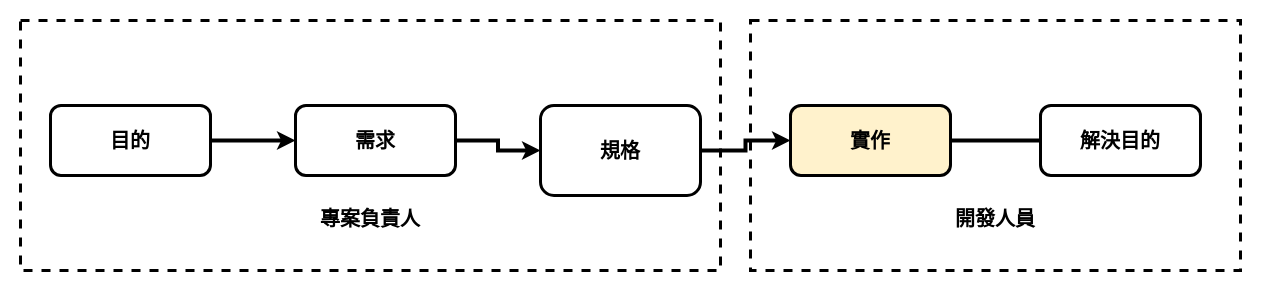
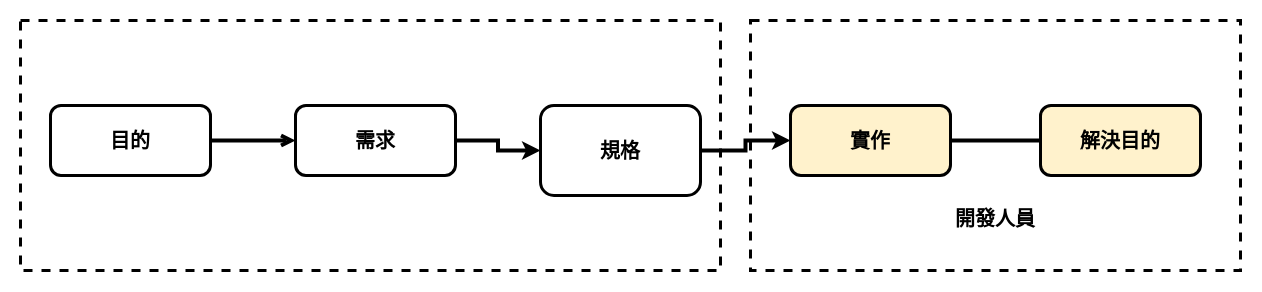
edge "目的" -> "需求": arrowhead classic -> open
node "解決目的": fillcolor #ffffff -> #fff2cc
node "專案負責人": removed
